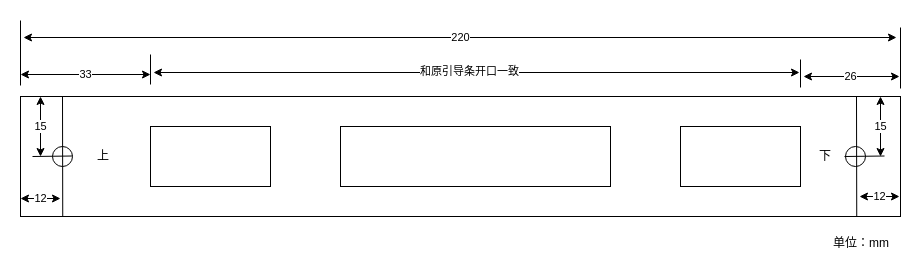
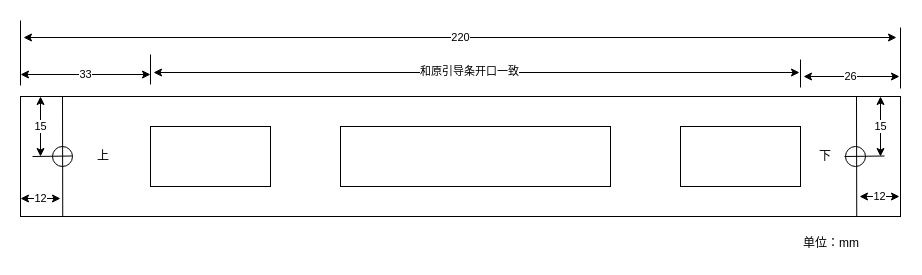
node "单位：mm": moved (862, 244) -> (832, 244)
